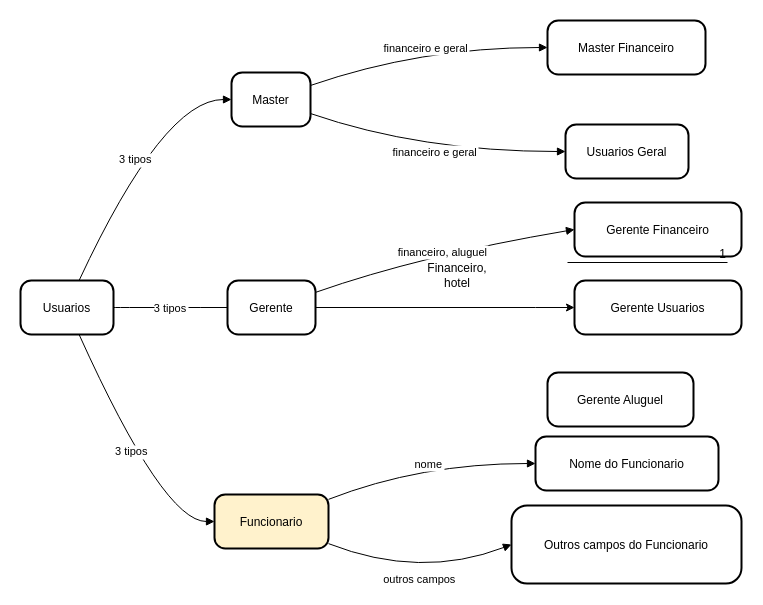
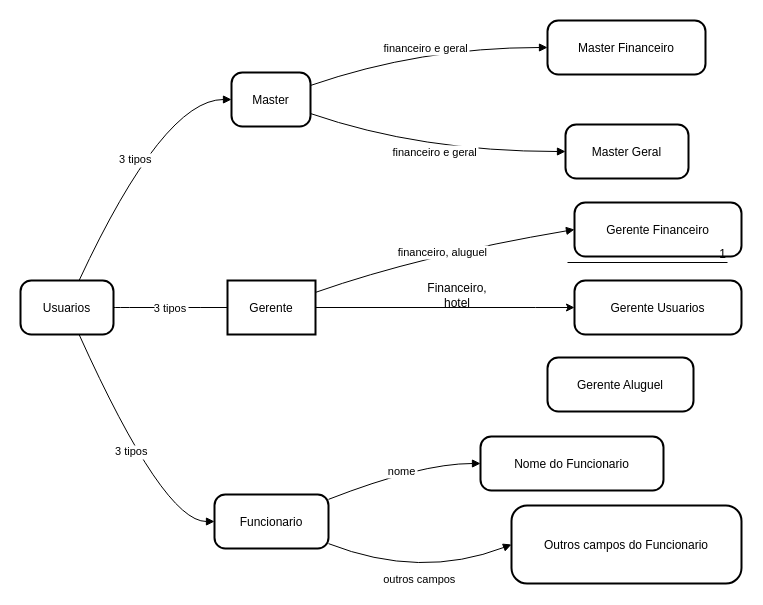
node "Usuarios Geral": label "Usuarios Geral" -> "Master Geral"
node "Financeiro, hotel": moved (458, 276) -> (458, 296)
node "Gerente": shape rounded rectangle -> rectangle
node "Gerente Aluguel": moved (621, 400) -> (621, 385)
node "Nome do Funcionario": moved (627, 464) -> (572, 464)
node "Funcionario": fillcolor #fff2cc -> #ffffff
